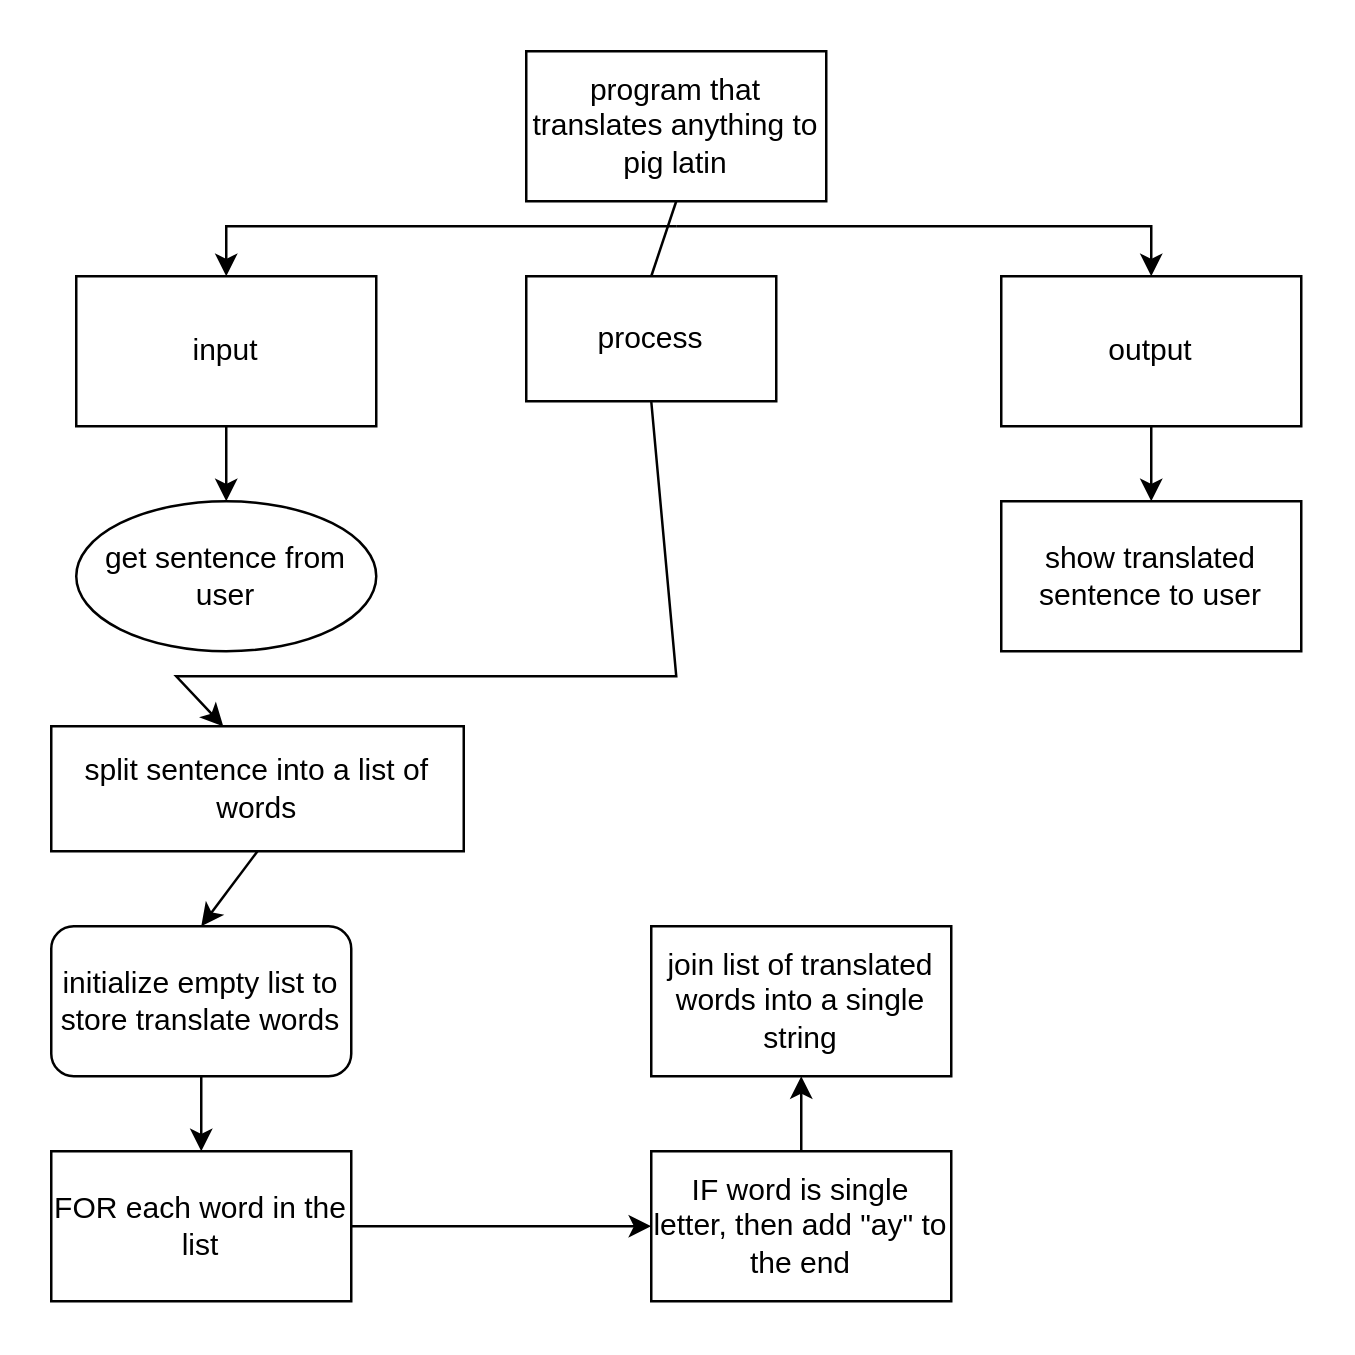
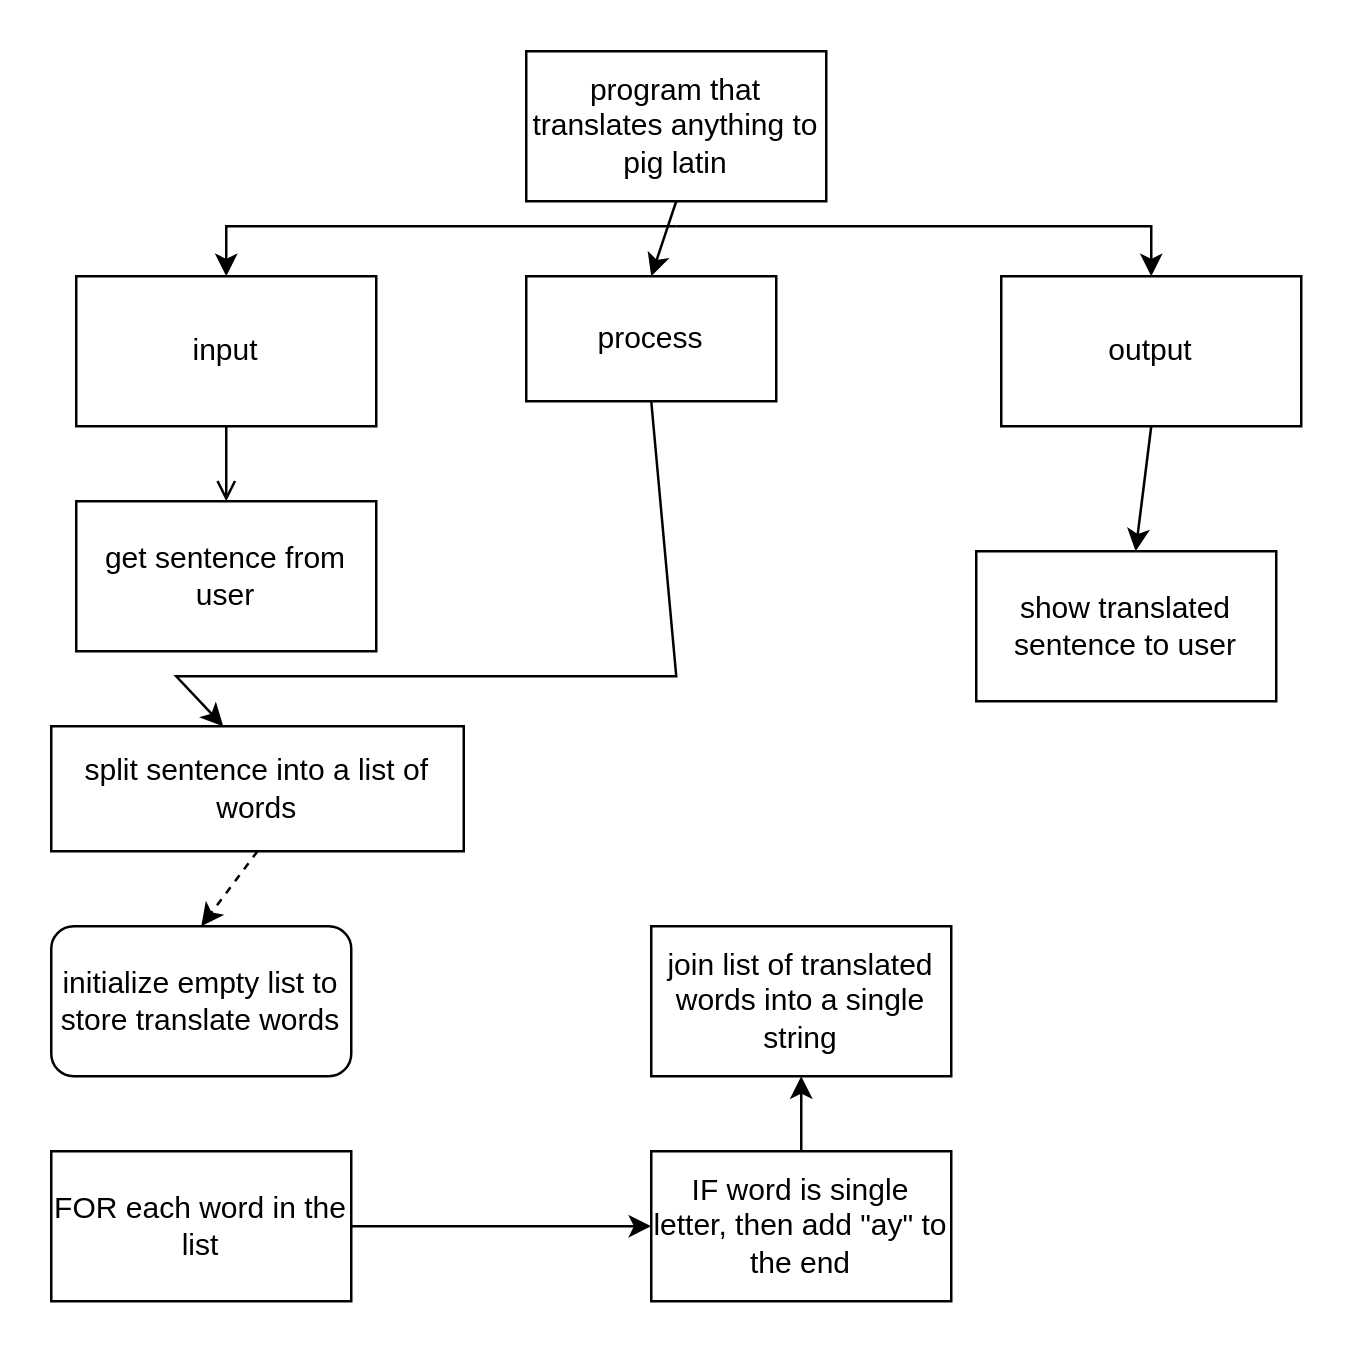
edge "program that translates anything to pig latin" -- "process": arrowhead none -> classic
edge "input" -> "get sentence from user": arrowhead classic -> open
node "get sentence from user": shape ellipse -> rectangle
node "show translated sentence to user": moved (1151, 576) -> (1126, 626)
edge "split sentence into a list of words" -> "initialize empty list to store translate words": style solid -> dashed
edge "initialize empty list to store translate words" -> "FOR each word in the list": removed
